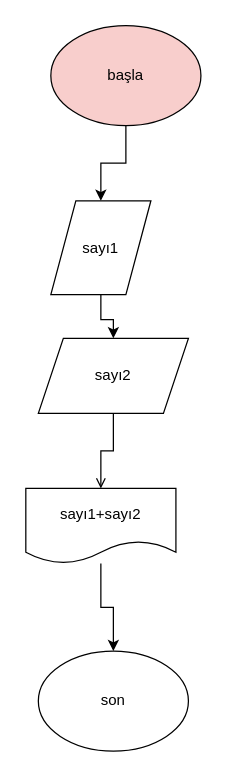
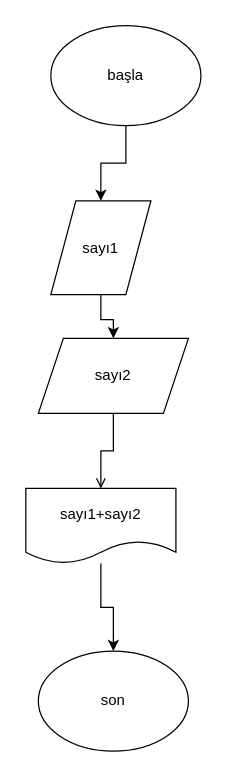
node "başla": fillcolor #f8cecc -> #ffffff
